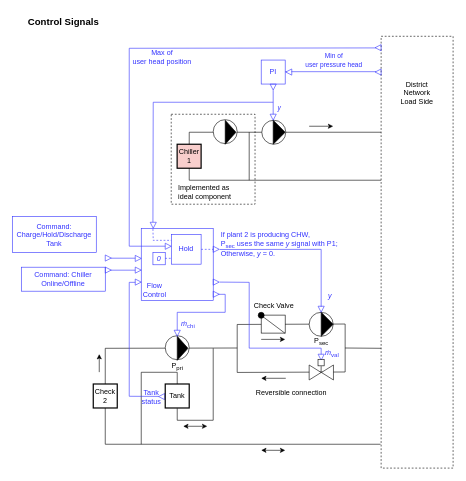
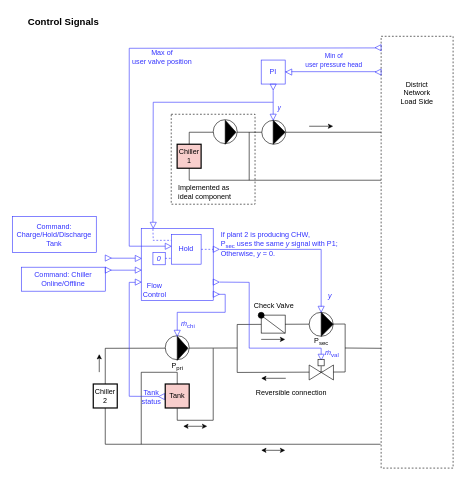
node "Max of user head position": label "Max of user head position" -> "Max of user valve position"
node "Check 2": label "Check 2" -> "Chiller 2"
node "Tank": fillcolor #ffffff -> #f8cecc
